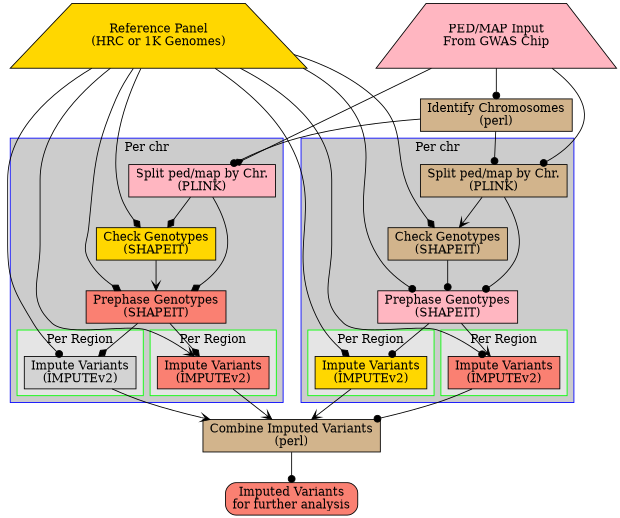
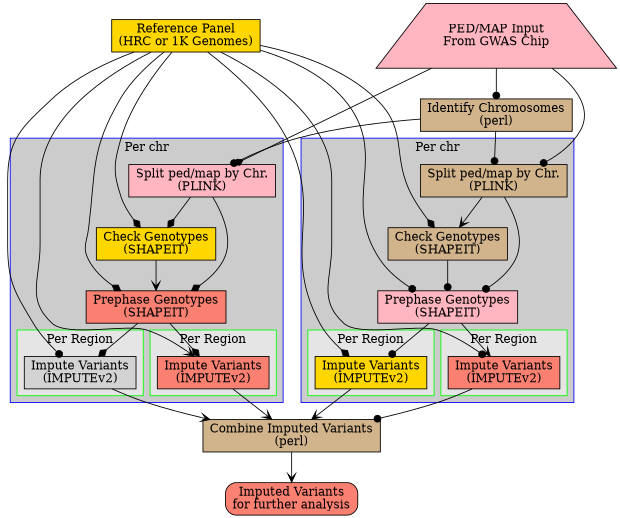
node "Reference Panel (HRC or 1K Genomes)": shape trapezium -> box
edge "Combine Imputed Variants (perl)" -> "Imputed Variants for further analysis": arrowhead dot -> vee
